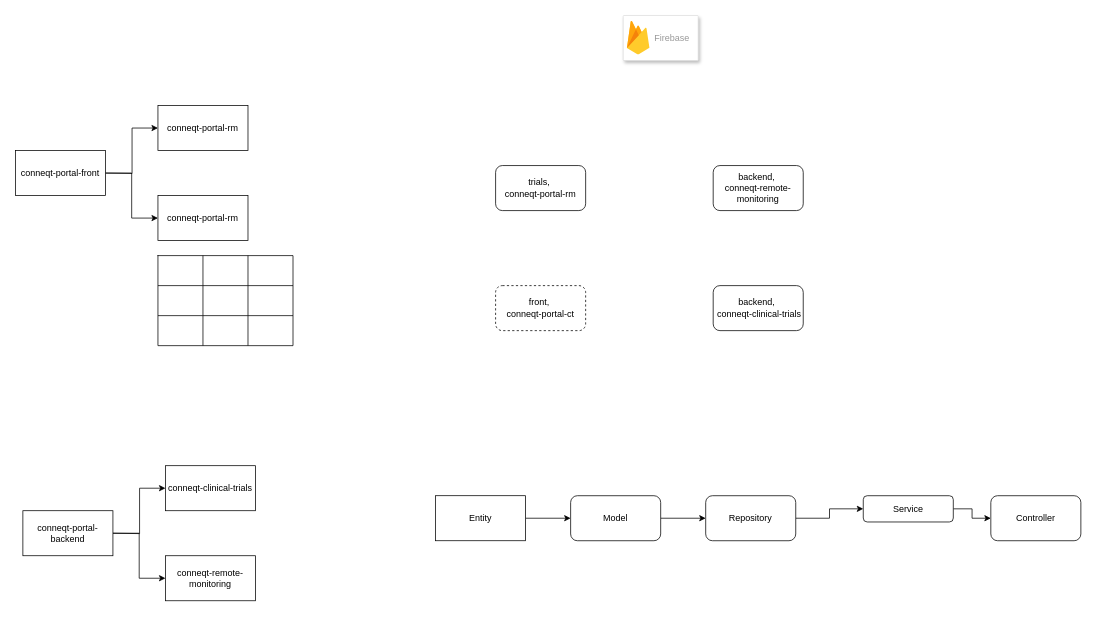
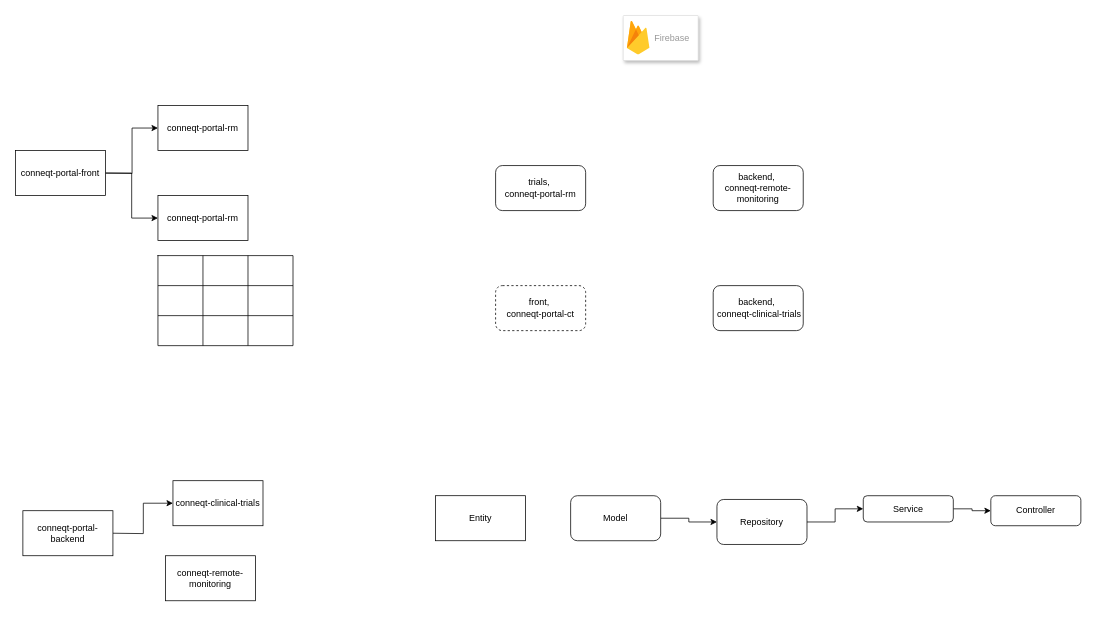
node "conneqt-clinical-trials": moved (210, 488) -> (218, 503)
edge "Entity" -> "Model": removed
node "Repository": moved (750, 518) -> (762, 522)
node "Controller": size 90x45 -> 90x30
edge "conneqt-portal-backend" -> "conneqt-remote-monitoring": removed
